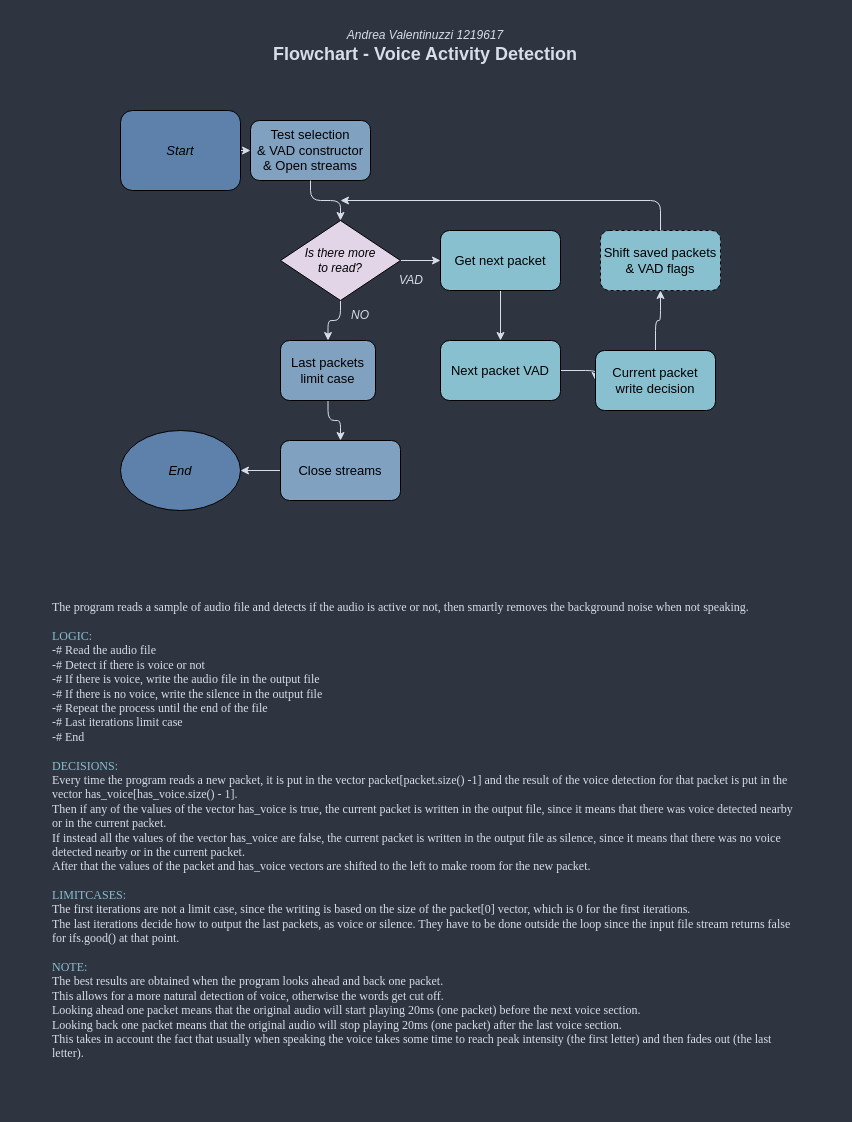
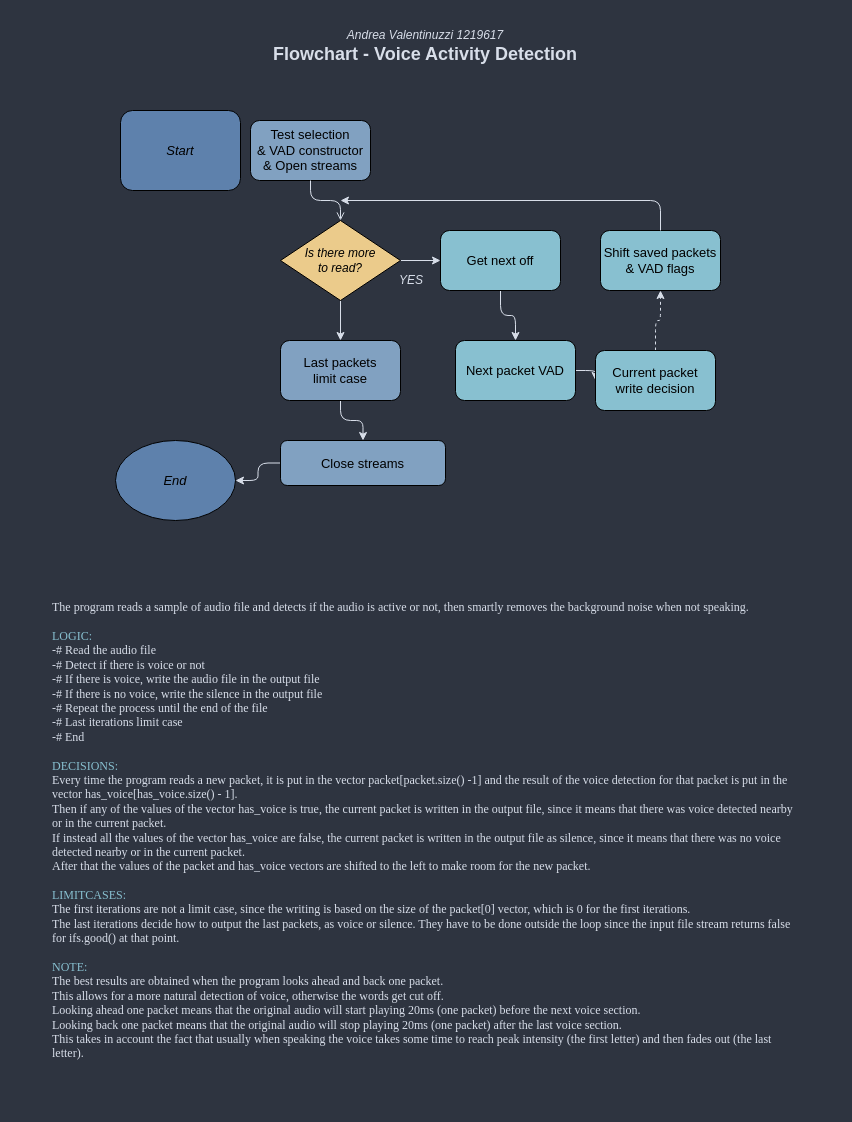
edge "Start" -> "Test selection& VAD constructor & Open streams": removed
edge "Test selection& VAD constructor & Open streams" -> "Is there moreto read?": arrowhead classic -> open
node "Is there moreto read?": fillcolor #e1d5e7 -> #ebcb8b
node "Get next packet": label "Get next packet" -> "Get next off"
node "Shift saved packets& VAD flags": style dashed -> solid
node "VAD": label "VAD" -> "YES"
node "NO": removed
edge "Current packetwrite decision" -> "Shift saved packets& VAD flags": style solid -> dashed
node "Last packets limit case": size 95x60 -> 120x60
node "Next packet VAD": moved (501, 371) -> (516, 371)
node "End": moved (181, 471) -> (176, 481)
node "Close streams": size 120x60 -> 165x45
